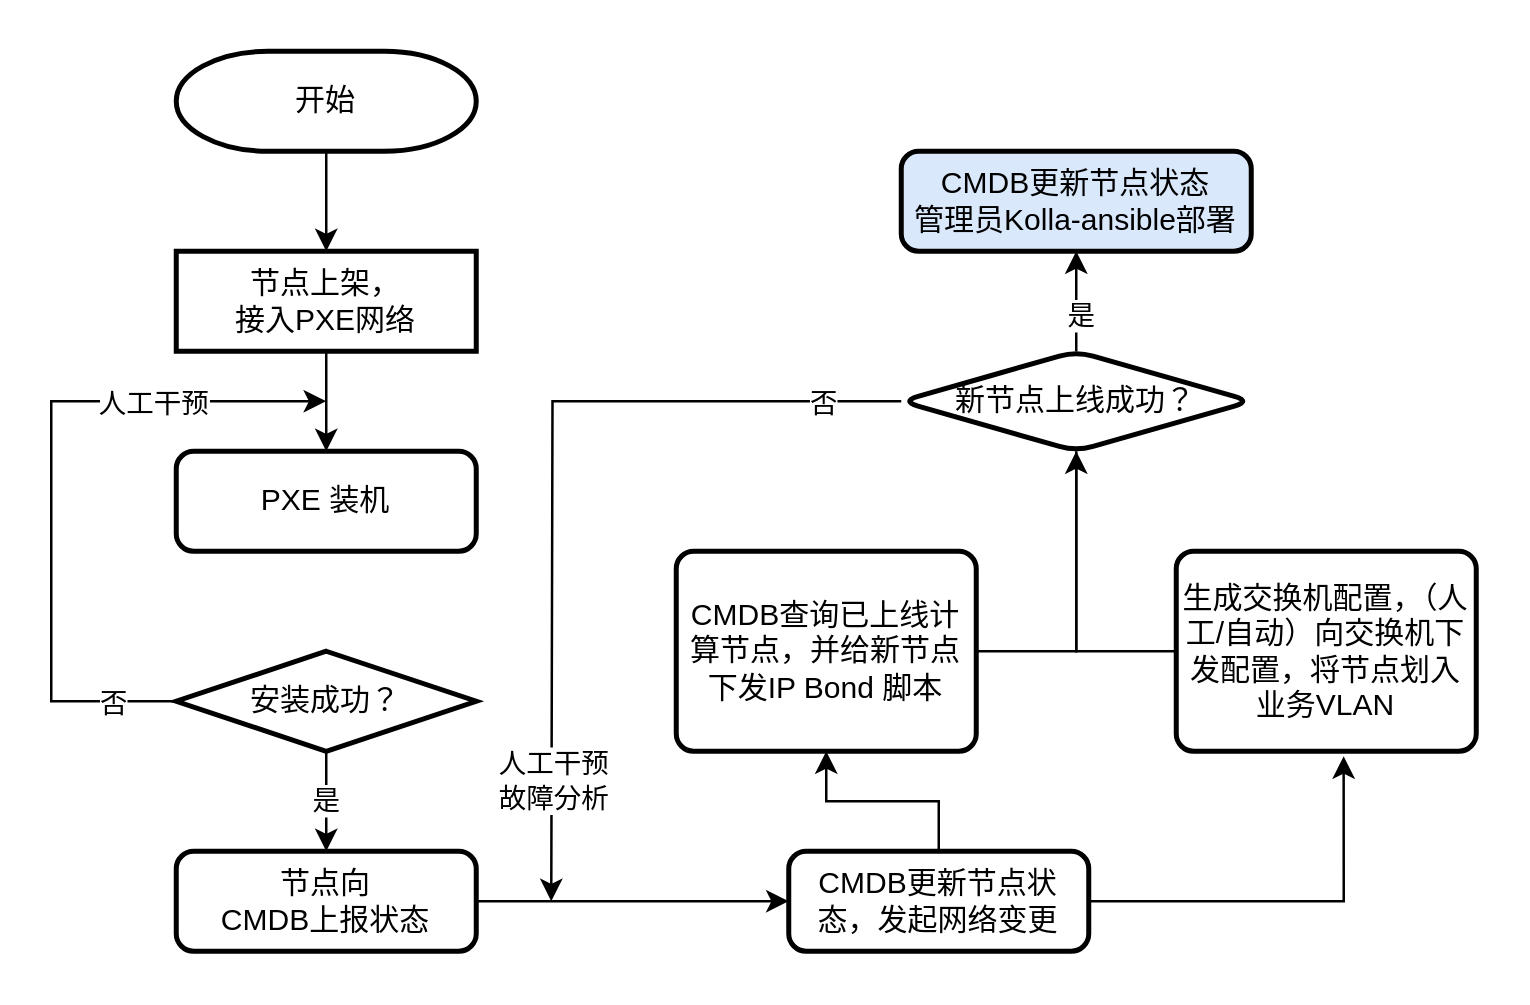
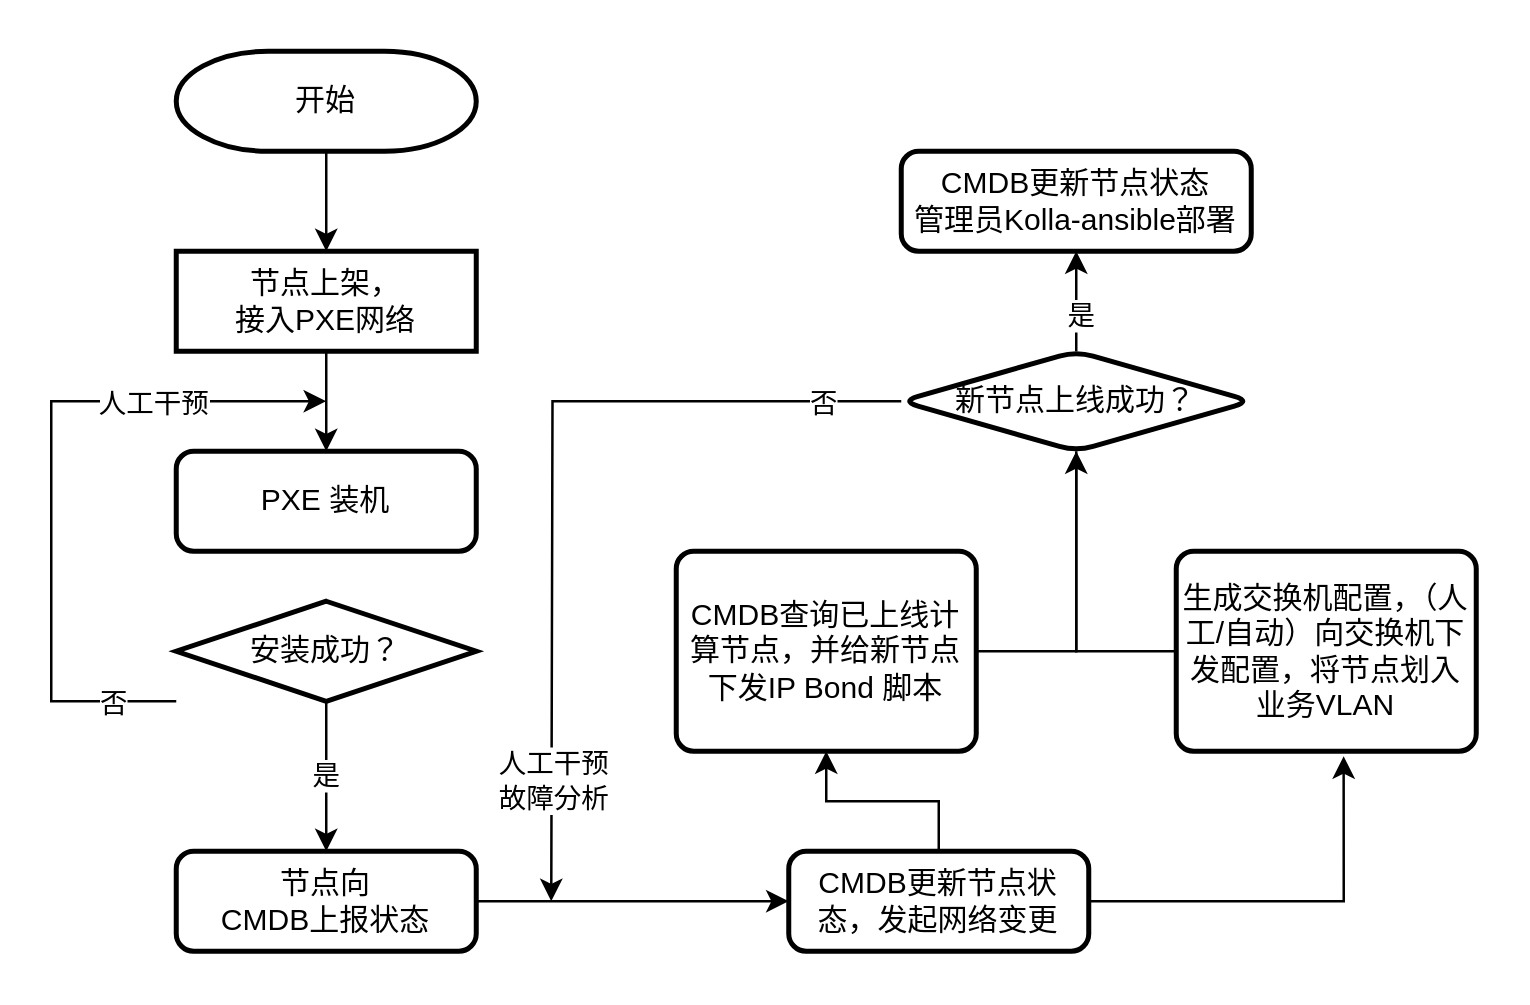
node "CMDB更新节点状态 管理员Kolla-ansible部署": fillcolor #dae8fc -> #ffffff
node "安装成功？": moved (326, 701) -> (326, 651)
